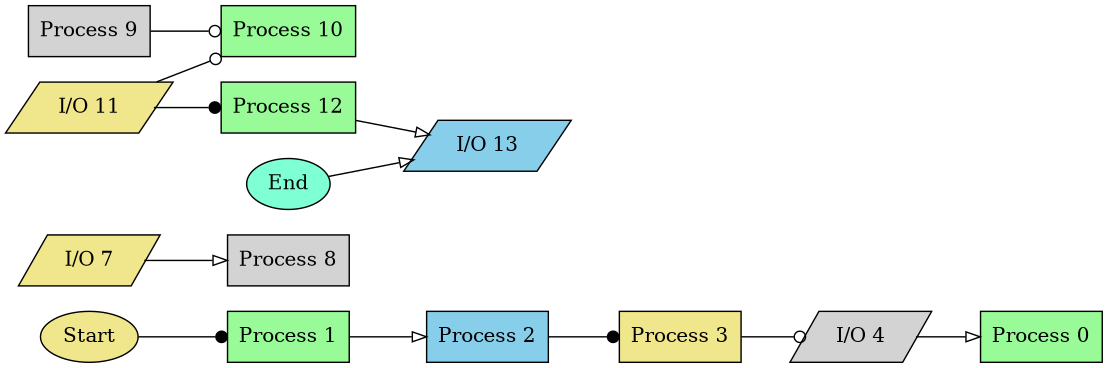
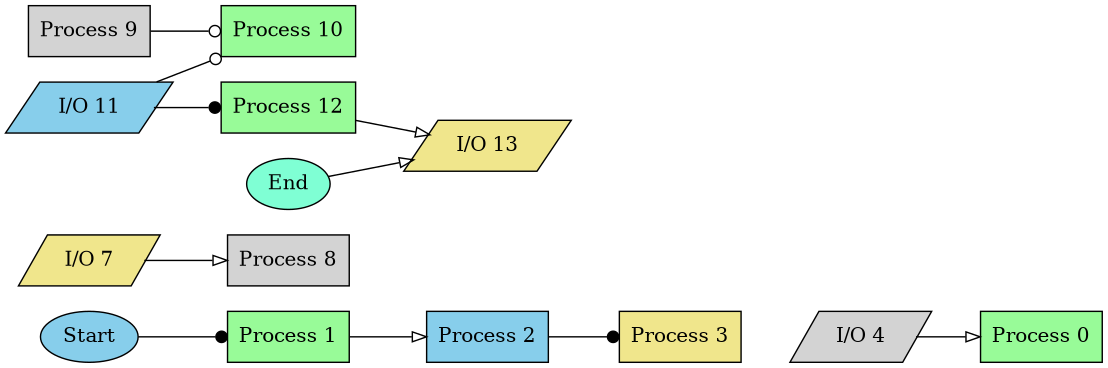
node "I/O 11": fillcolor khaki -> skyblue
node "I/O 13": fillcolor skyblue -> khaki
node "Start": fillcolor khaki -> skyblue
edge "Process 3" -> "I/O 4": removed
